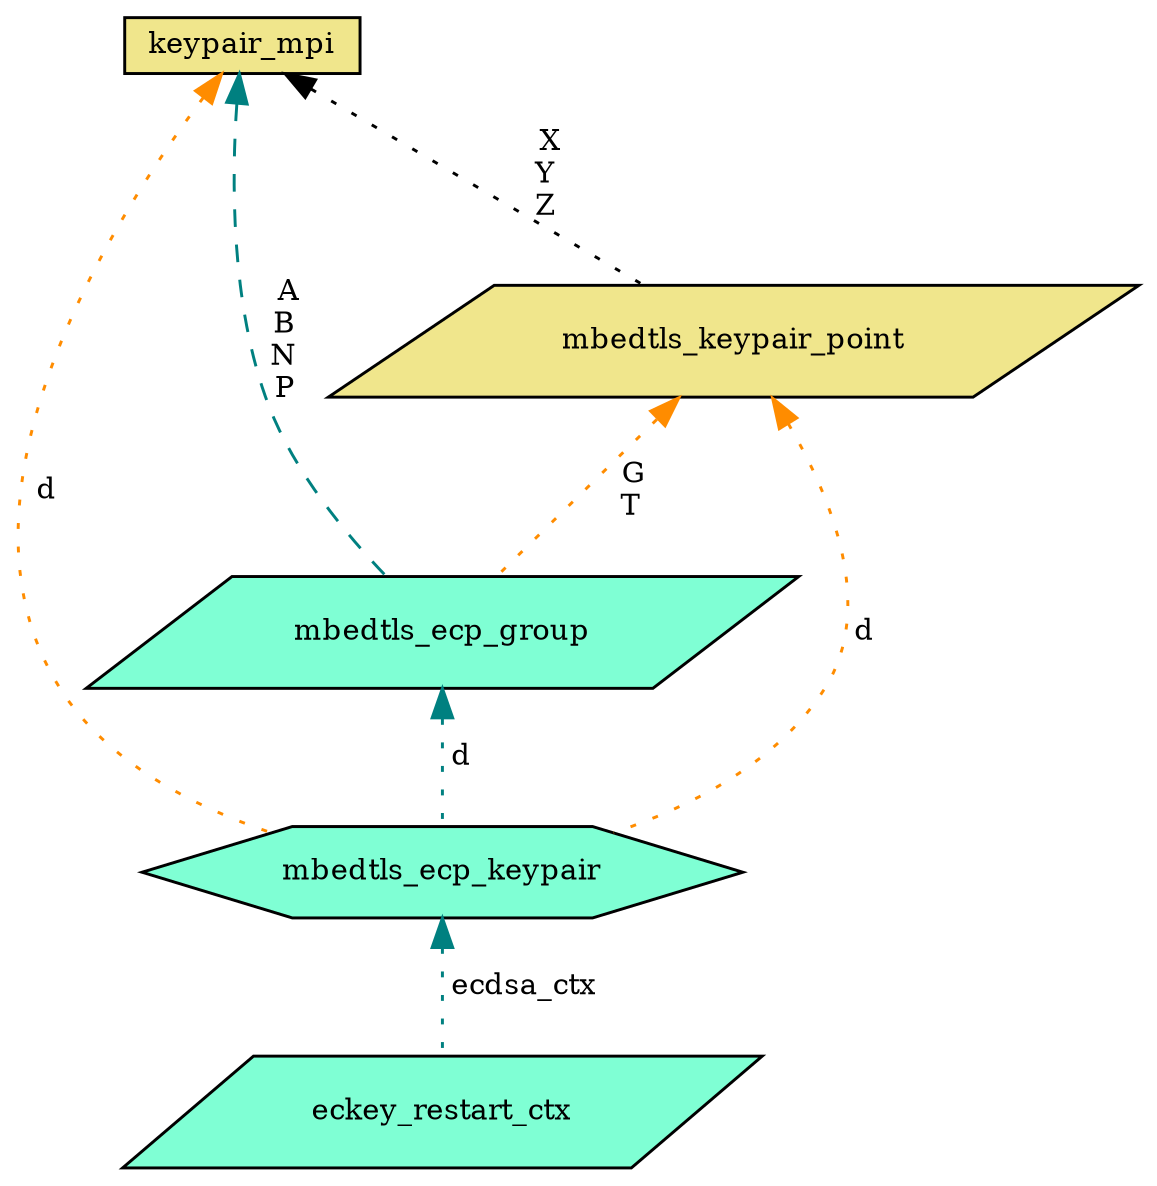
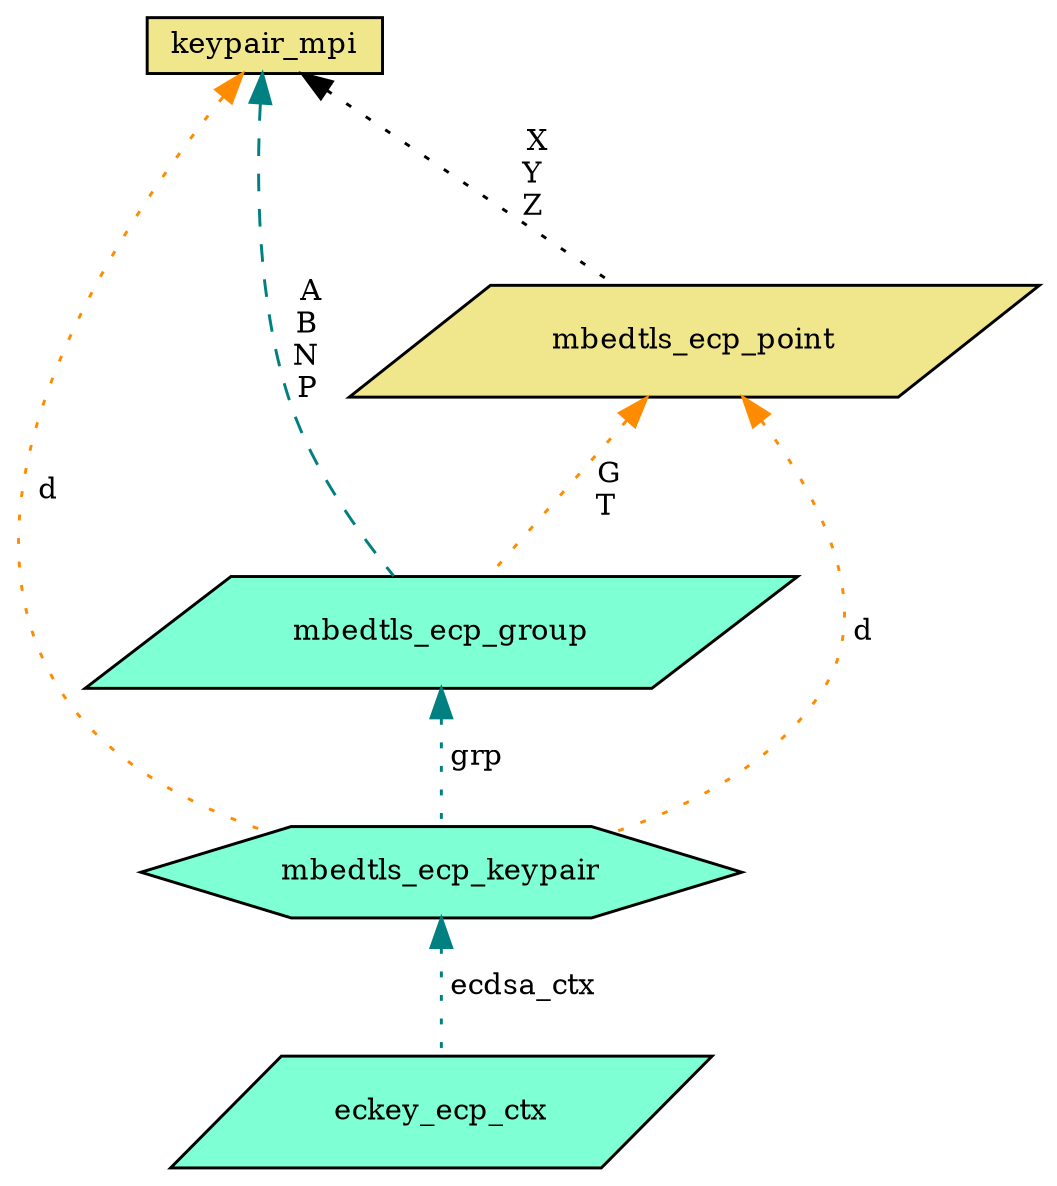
node "mbedtls_keypair_point": label "mbedtls_keypair_point" -> "mbedtls_ecp_point"
edge "mbedtls_ecp_keypair" -> "mbedtls_ecp_group": label " d" -> " grp"
node "eckey_restart_ctx": label "eckey_restart_ctx" -> "eckey_ecp_ctx"
